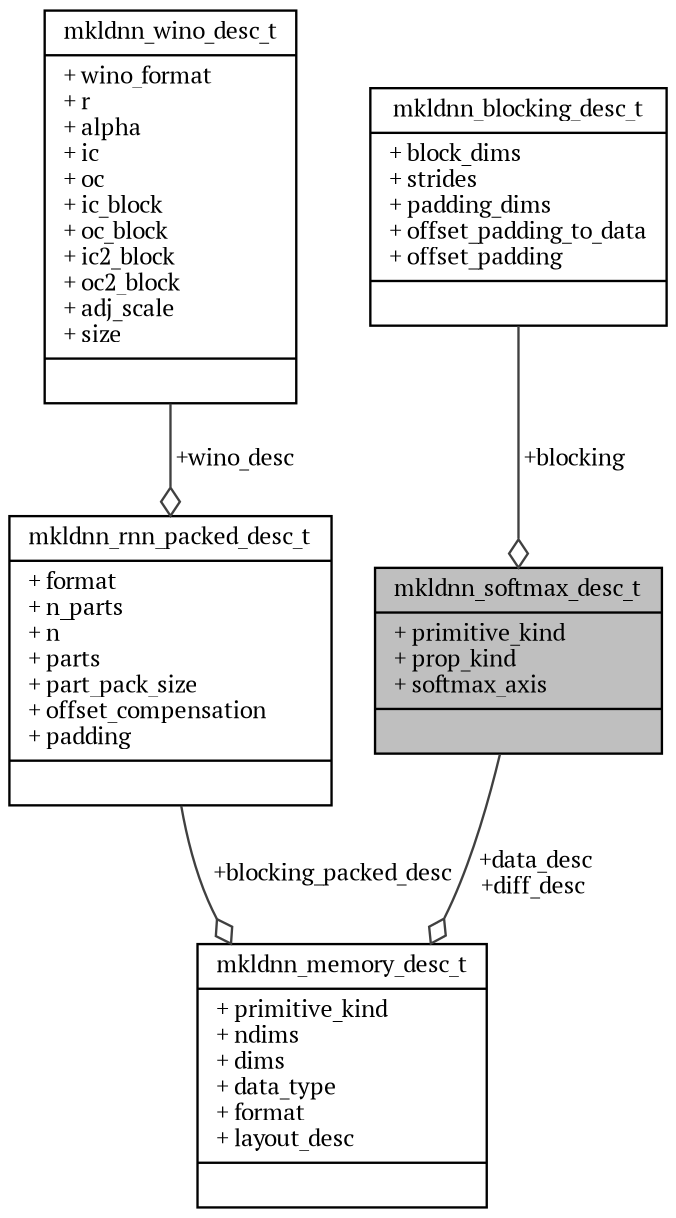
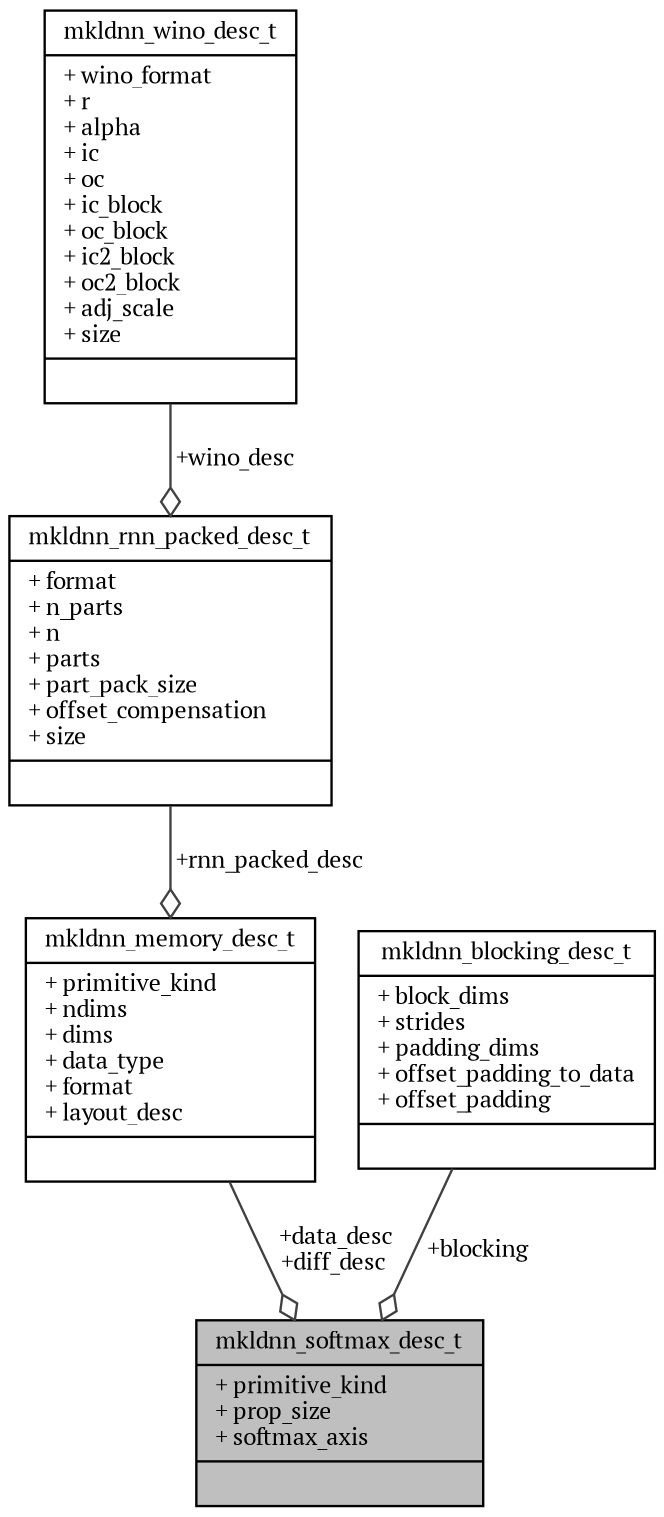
node "mkldnn_softmax_desc_t": text "+ prop_kind" -> "+ prop_size"
node "mkldnn_rnn_packed_desc_t": text "+ padding" -> "+ size"
edge "mkldnn_softmax_desc_t" -> "mkldnn_memory_desc_t": reversed
edge "mkldnn_rnn_packed_desc_t" -> "mkldnn_memory_desc_t": label " +blocking_packed_desc" -> " +rnn_packed_desc"
